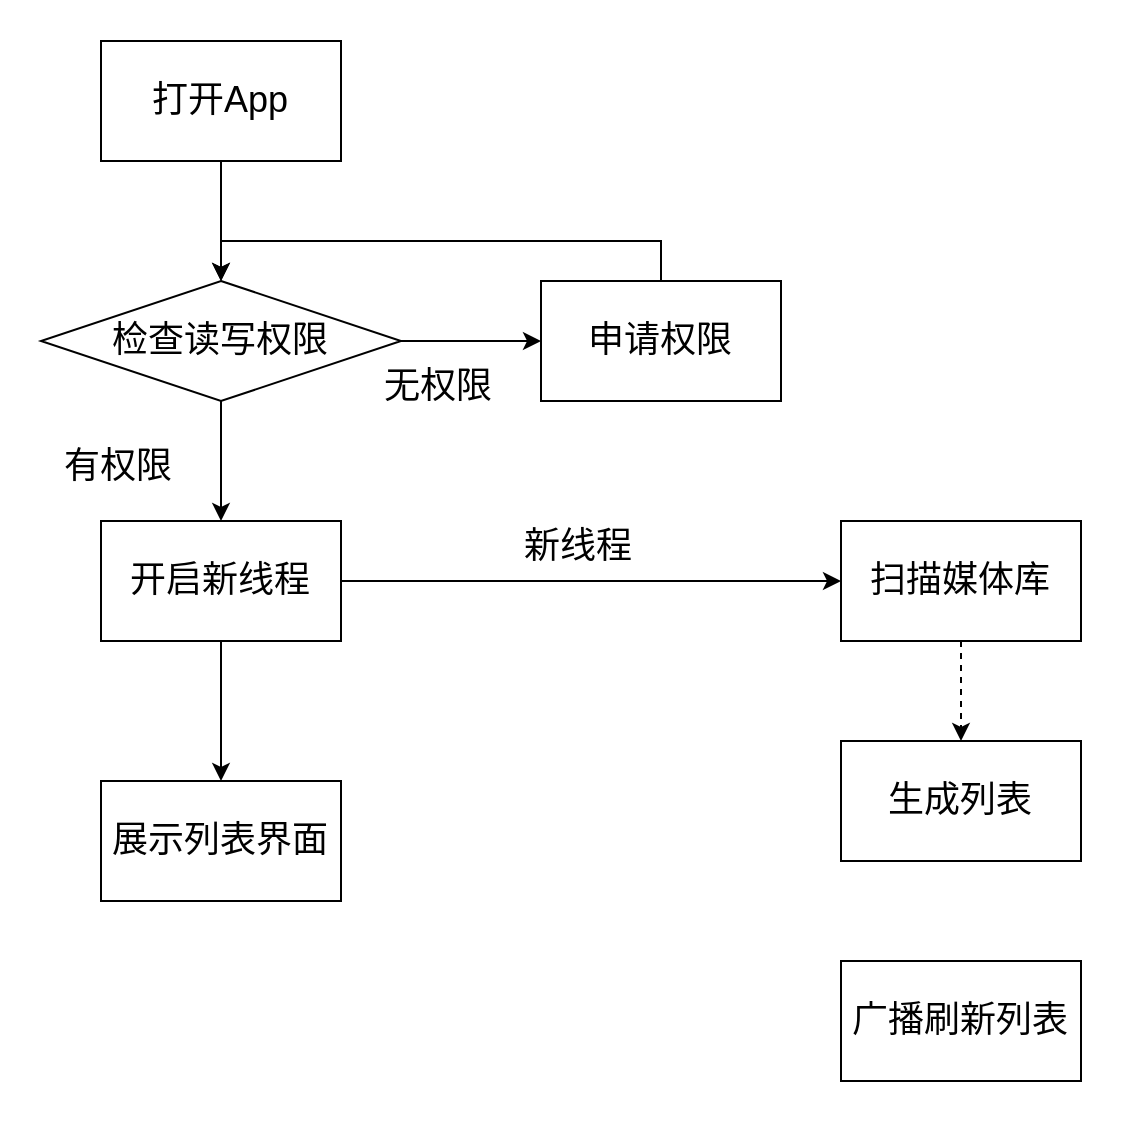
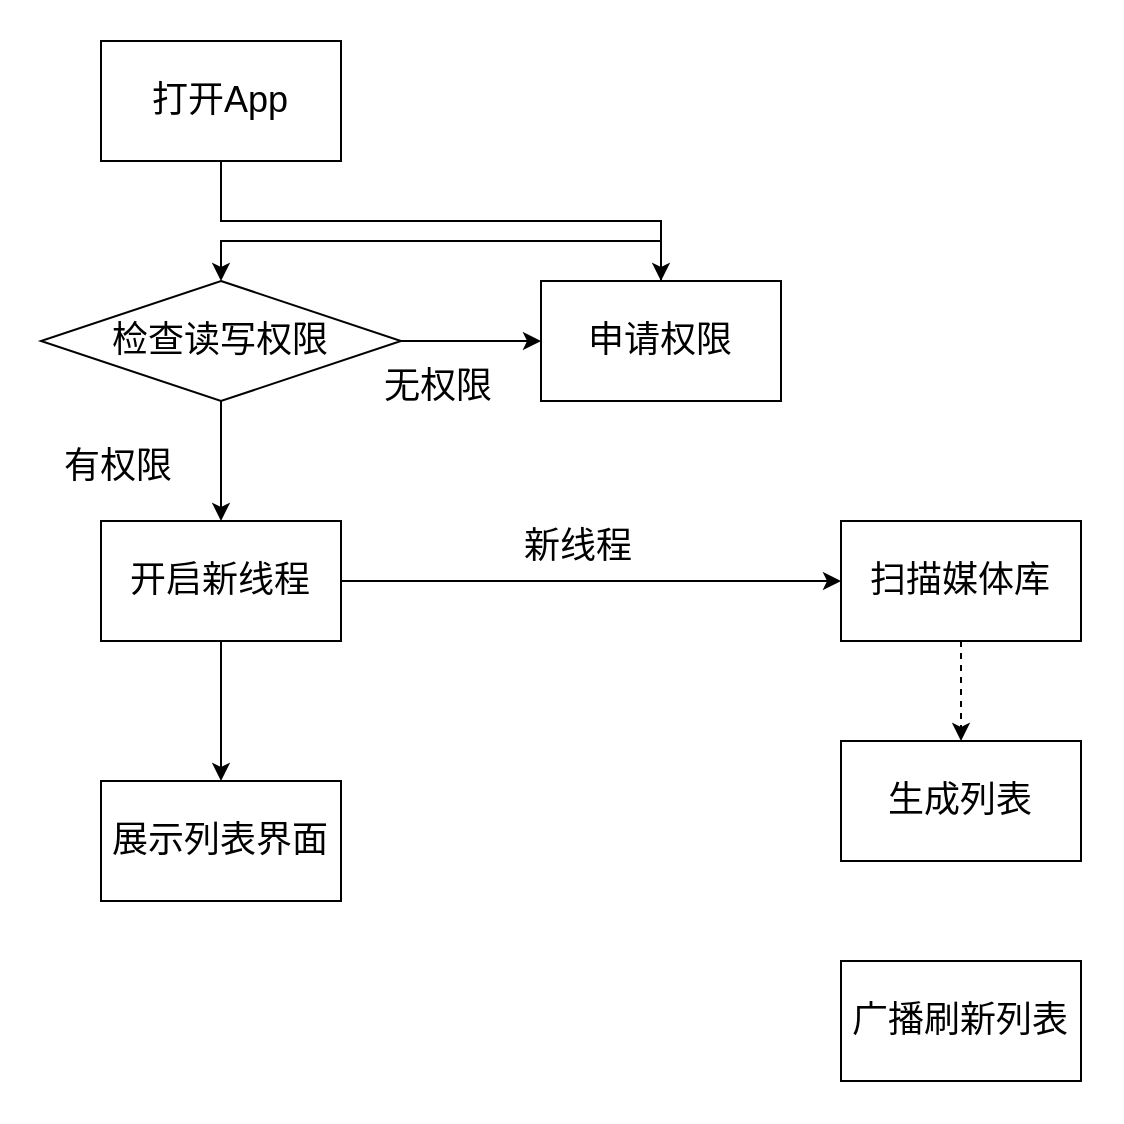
edge "打开App" -> "检查读写权限": now "打开App" -> "申请权限"
